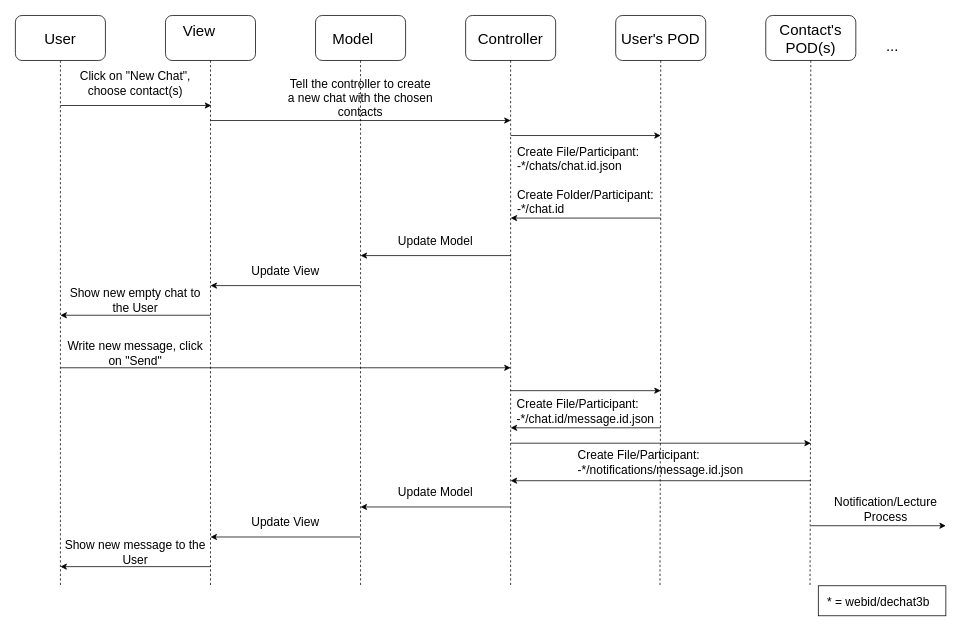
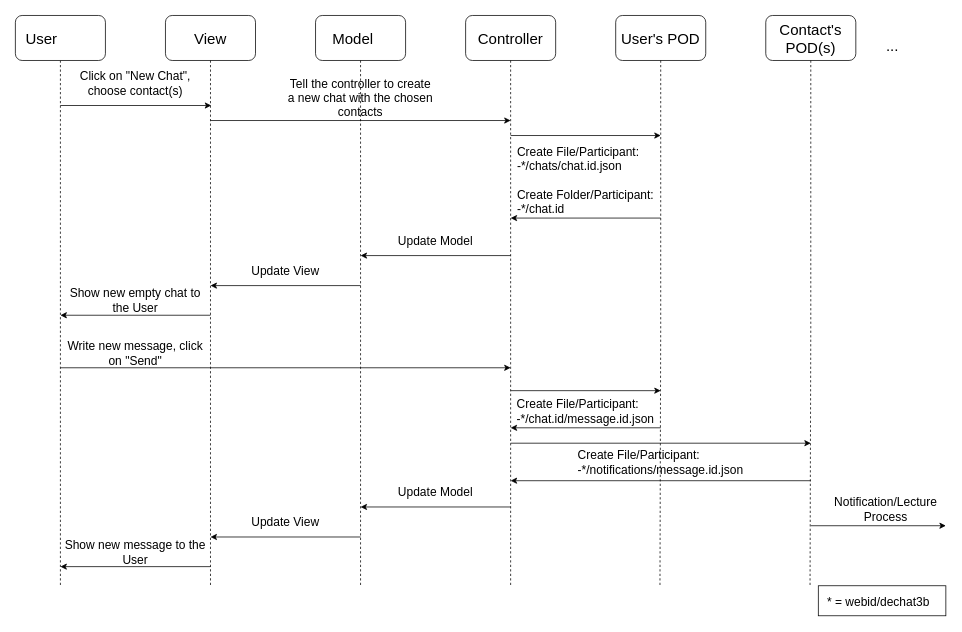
node "View": moved (199, 30) -> (210, 38)
node "User": moved (60, 38) -> (42, 38)
